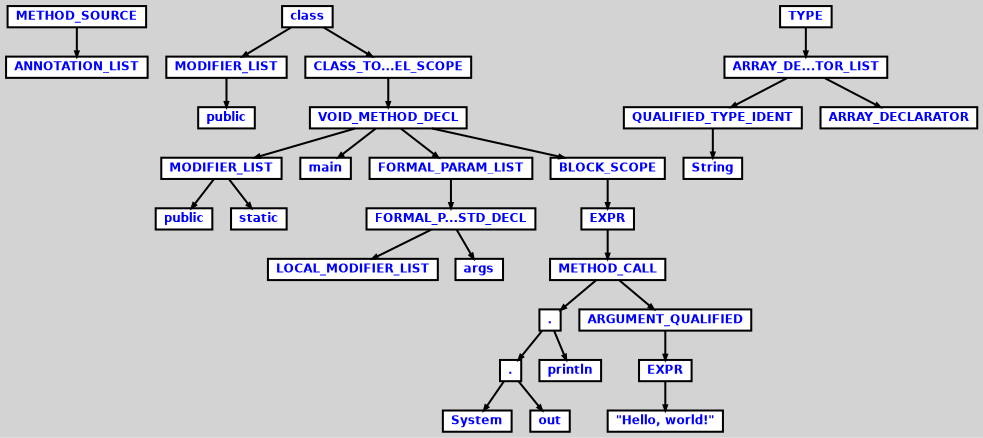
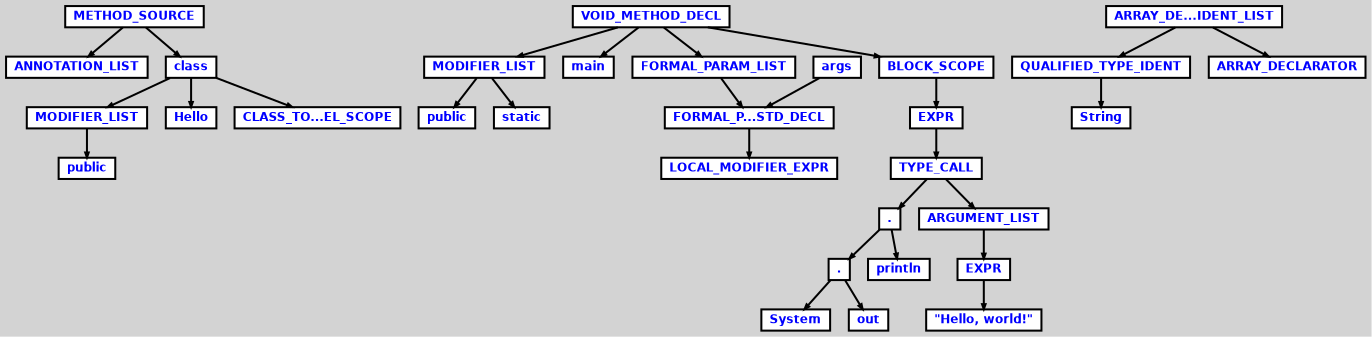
node "TYPE": removed
edge "METHOD_SOURCE" -> "class": added
node "ARRAY_DE...TOR_LIST": label "ARRAY_DE...TOR_LIST" -> "ARRAY_DE...IDENT_LIST"
edge "CLASS_TO...EL_SCOPE" -> "VOID_METHOD_DECL": removed
node "Hello": added
edge "FORMAL_P...STD_DECL" -> "args": reversed
node "LOCAL_MODIFIER_LIST": label "LOCAL_MODIFIER_LIST" -> "LOCAL_MODIFIER_EXPR"
node "METHOD_CALL": label "METHOD_CALL" -> "TYPE_CALL"
node "ARGUMENT_QUALIFIED": label "ARGUMENT_QUALIFIED" -> "ARGUMENT_LIST"
